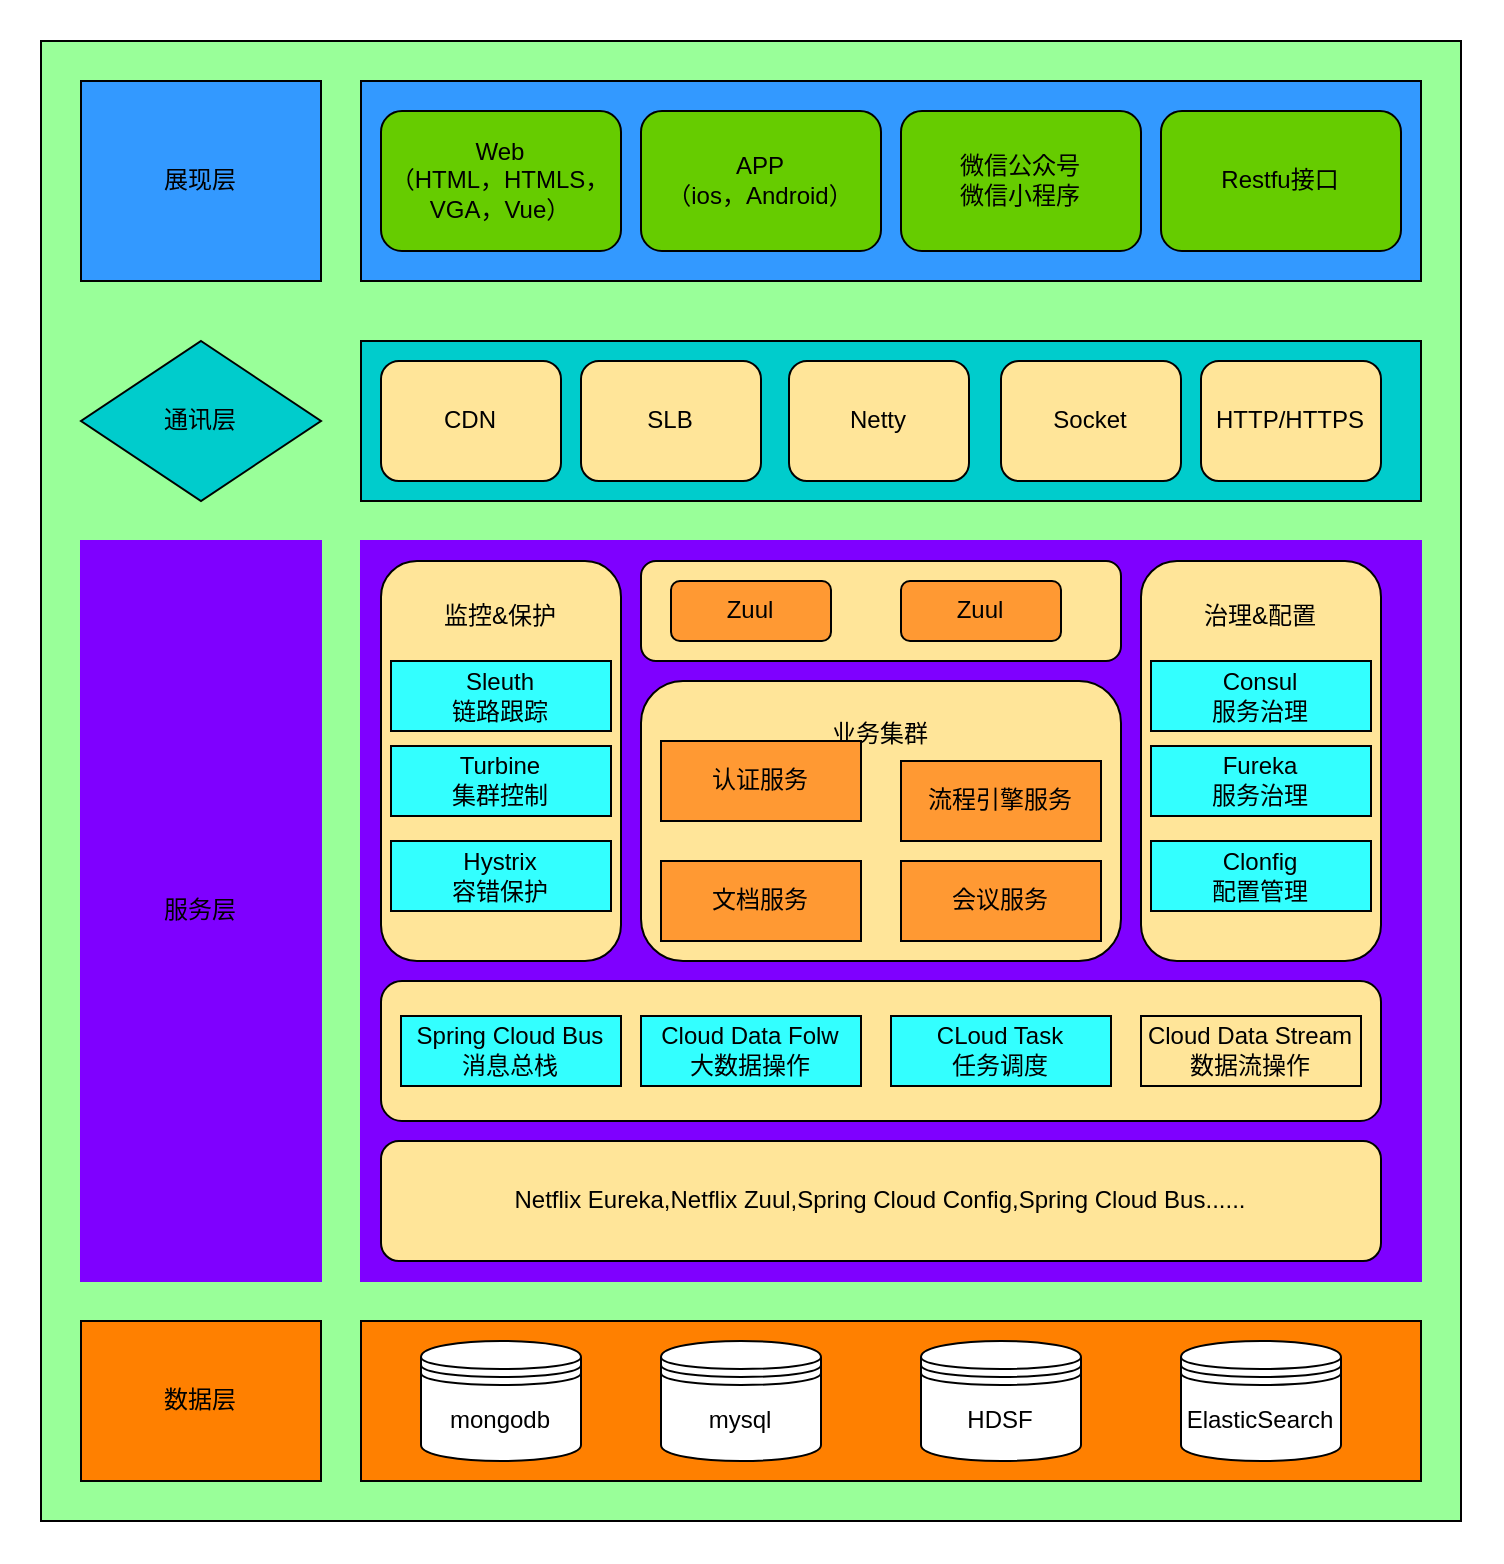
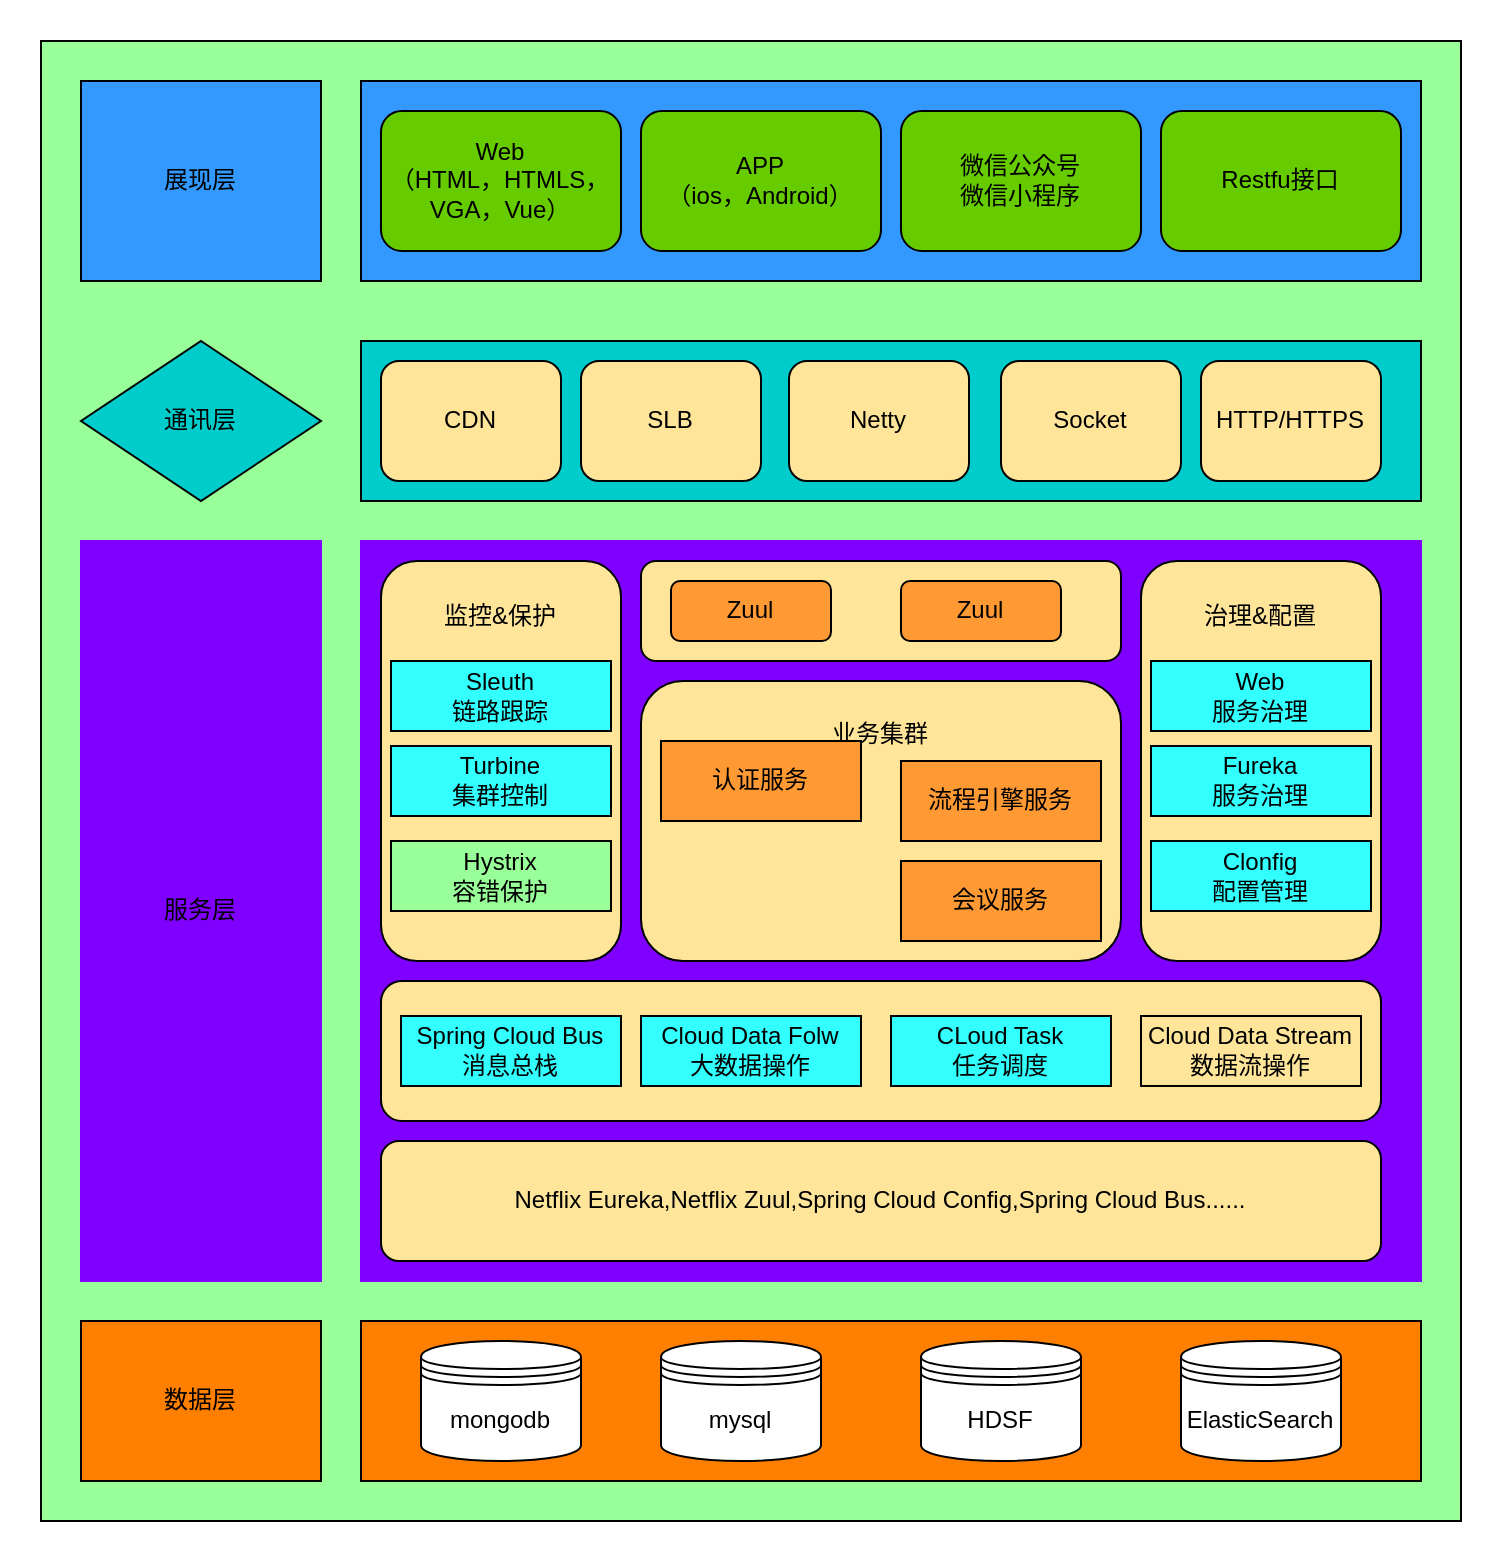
node "Consul 服务治理": label "Consul 服务治理" -> "Web 服务治理"
node "Hystrix 容错保护": fillcolor #33ffff -> #99ff99
node "文档服务": removed
